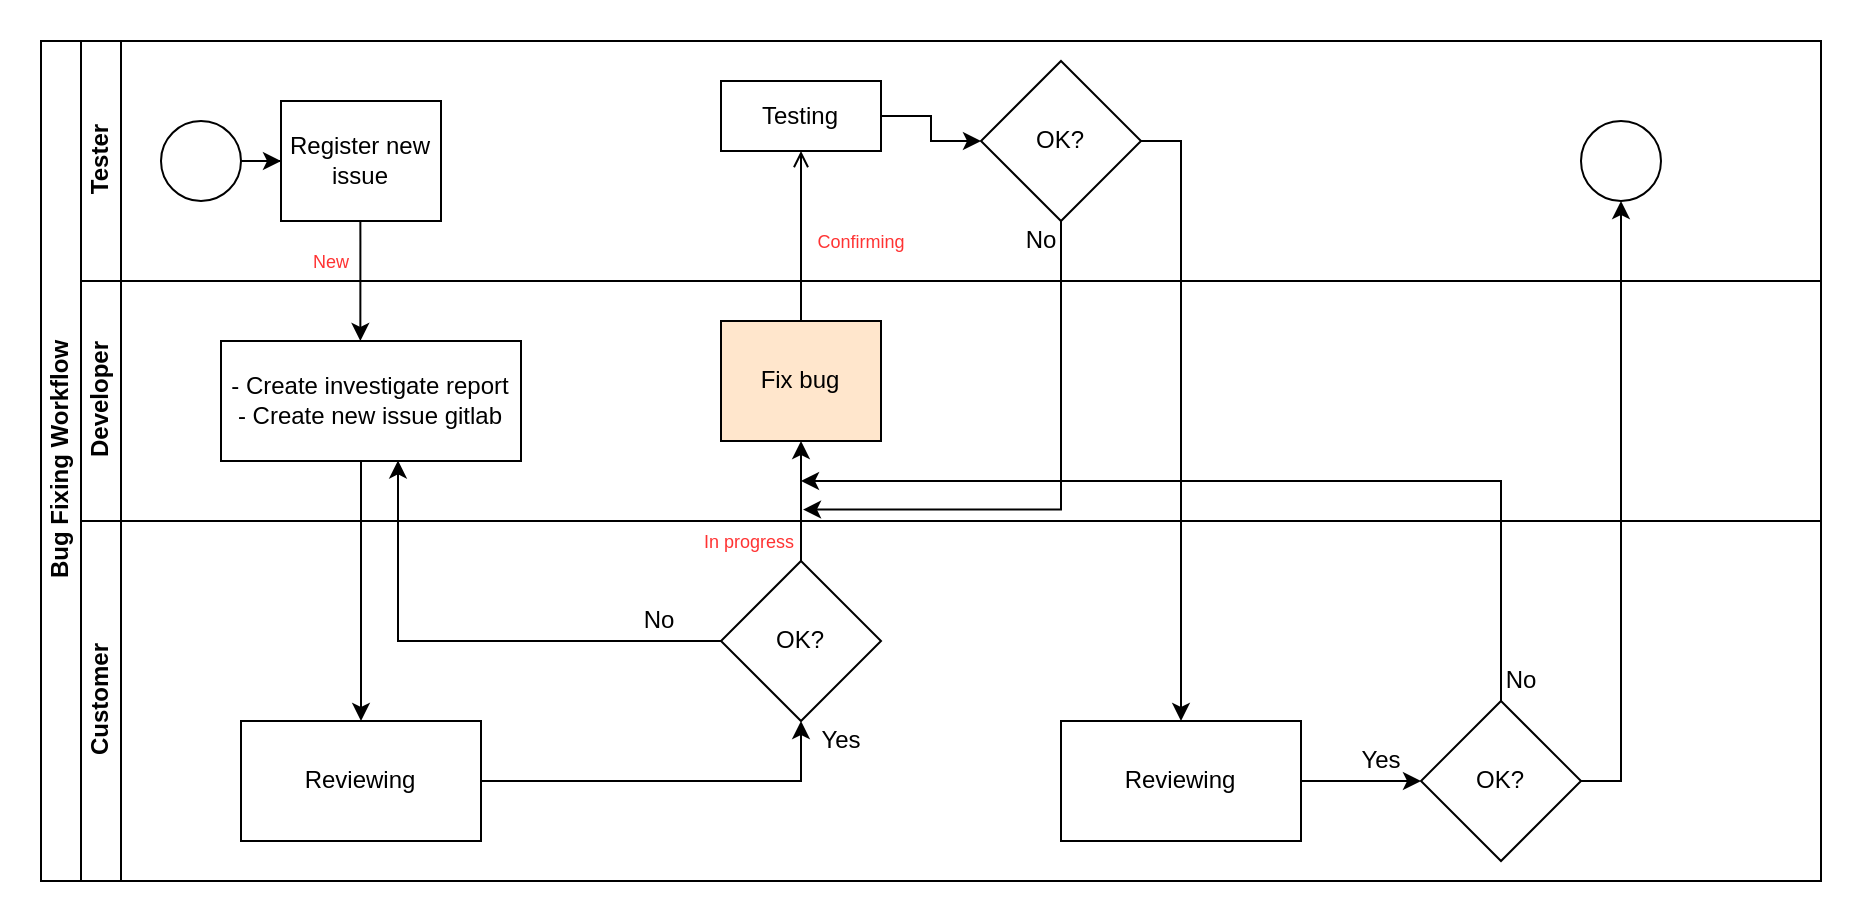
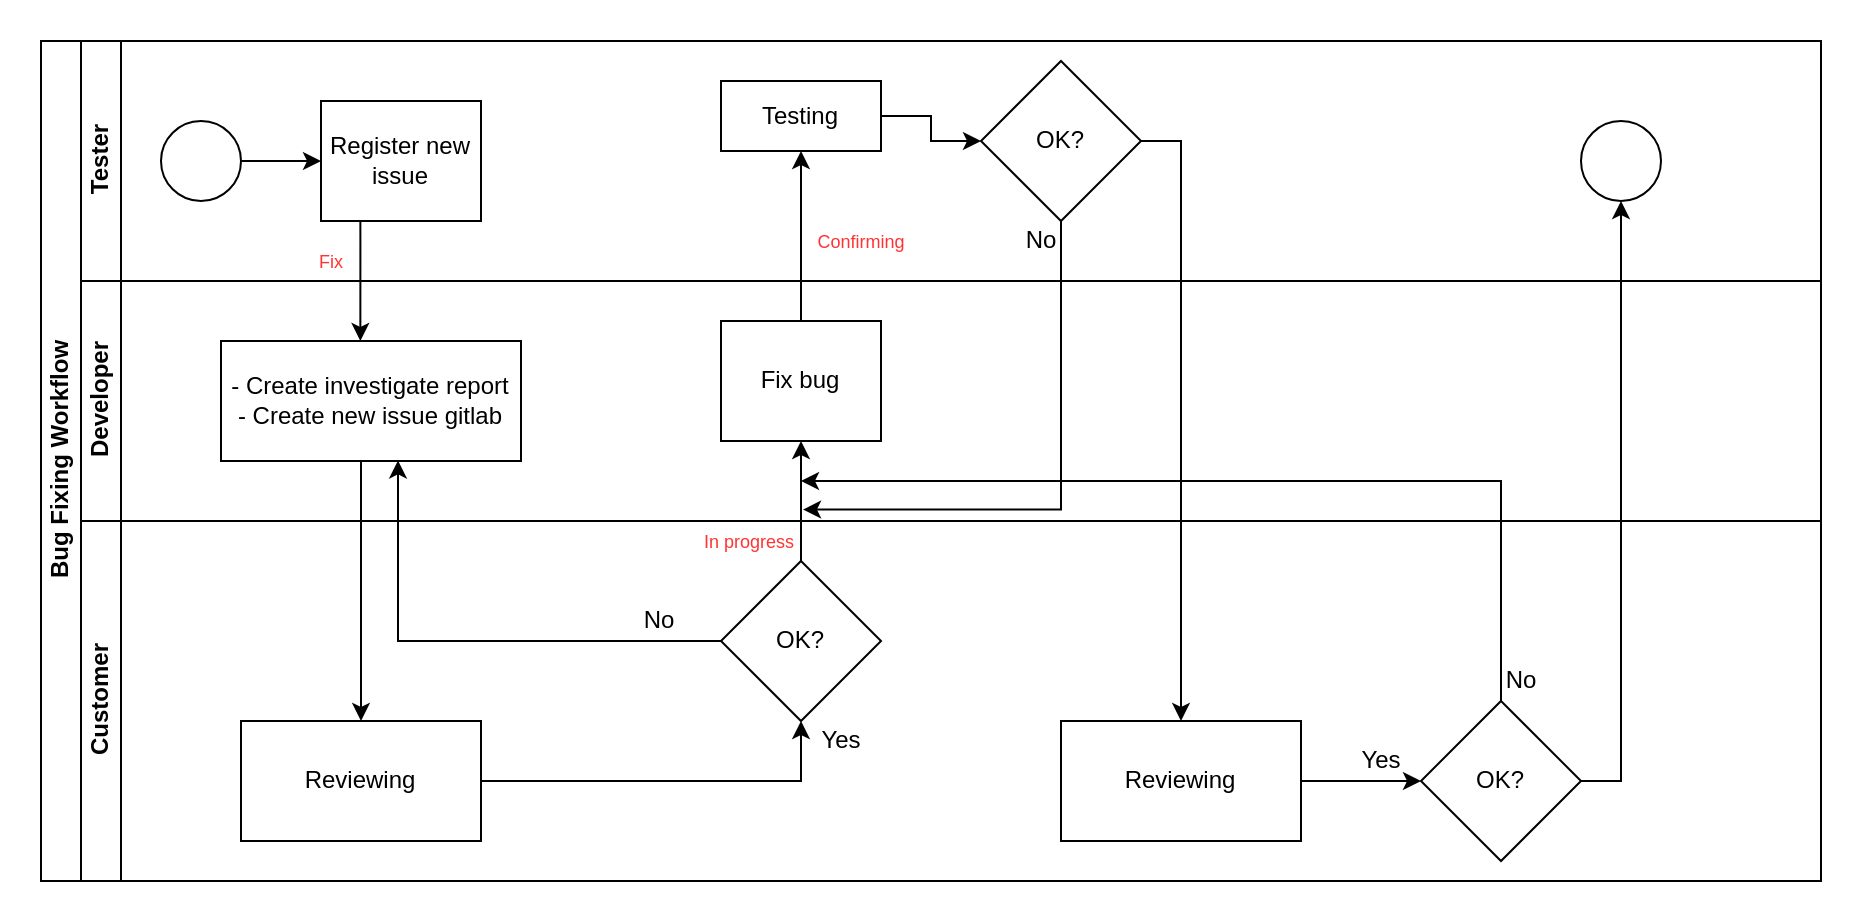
node "Register new issue": moved (361, 161) -> (401, 161)
edge "Fix bug" -> "Testing": arrowhead open -> classic
node "New": label "New" -> "Fix"
node "Fix bug": fillcolor #ffe6cc -> #ffffff
